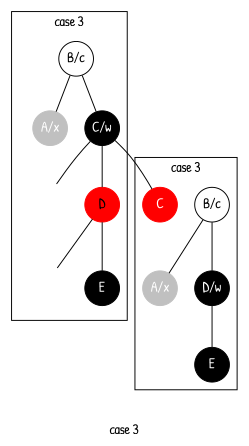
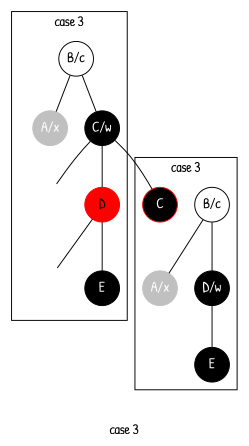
node "C": fillcolor red -> black
